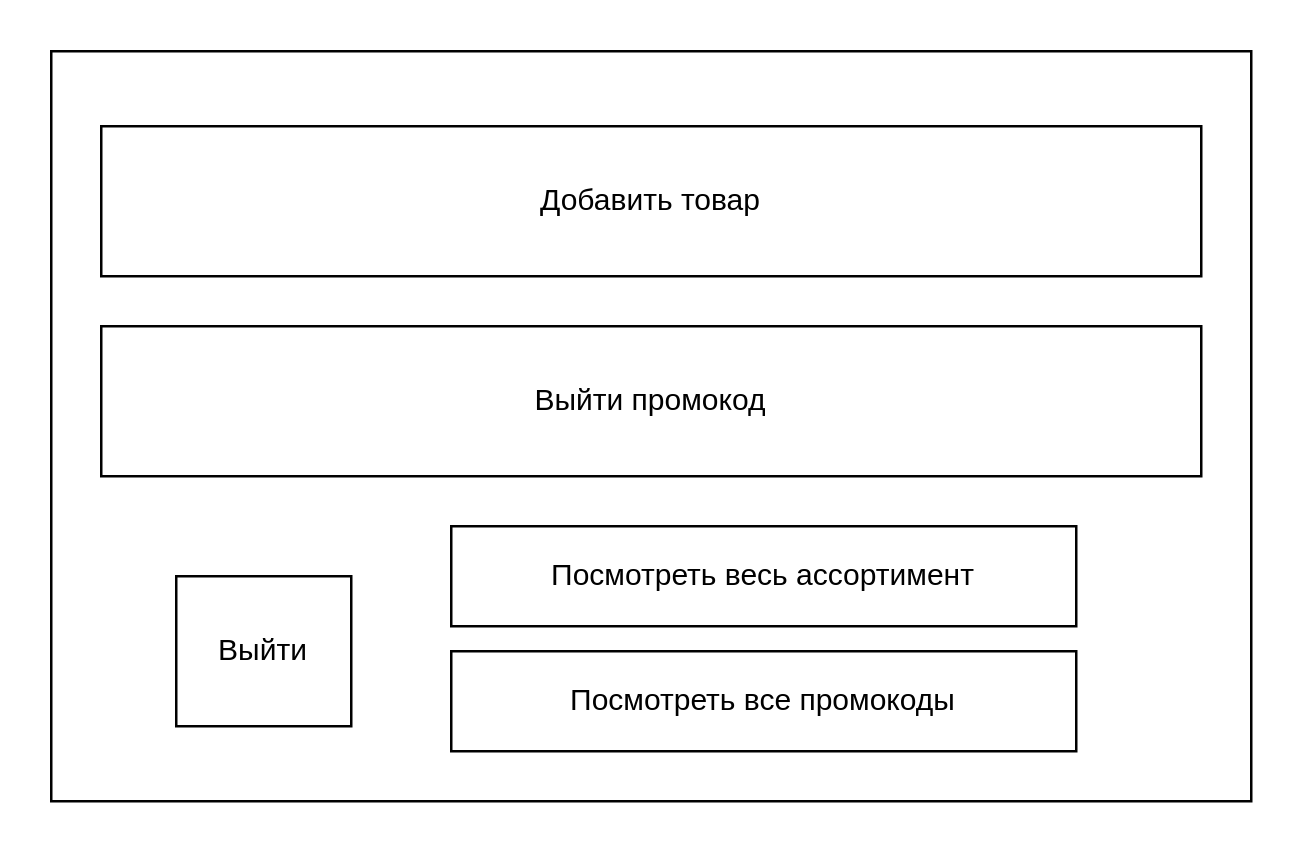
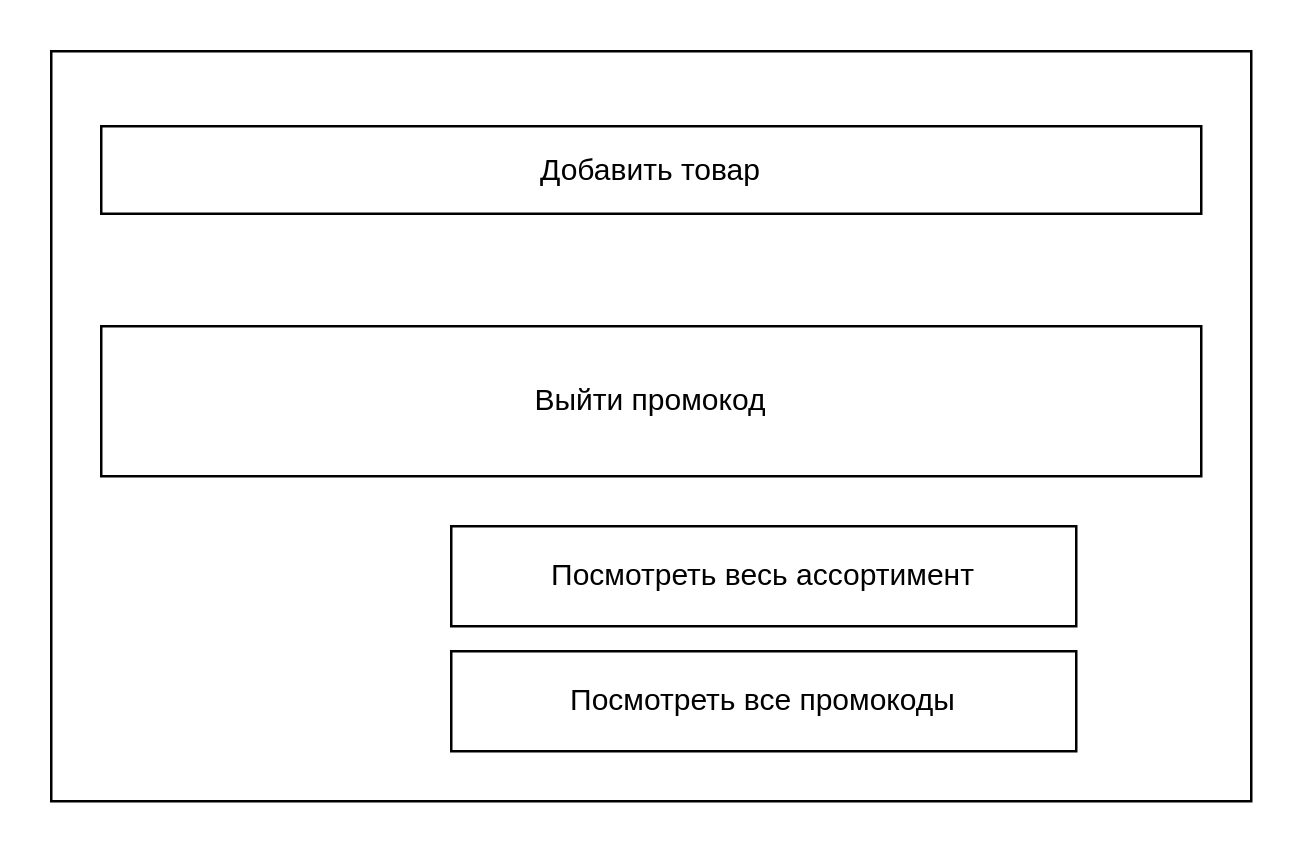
node "Добавить товар": size 1100x150 -> 1100x88
node "Выйти": removed
